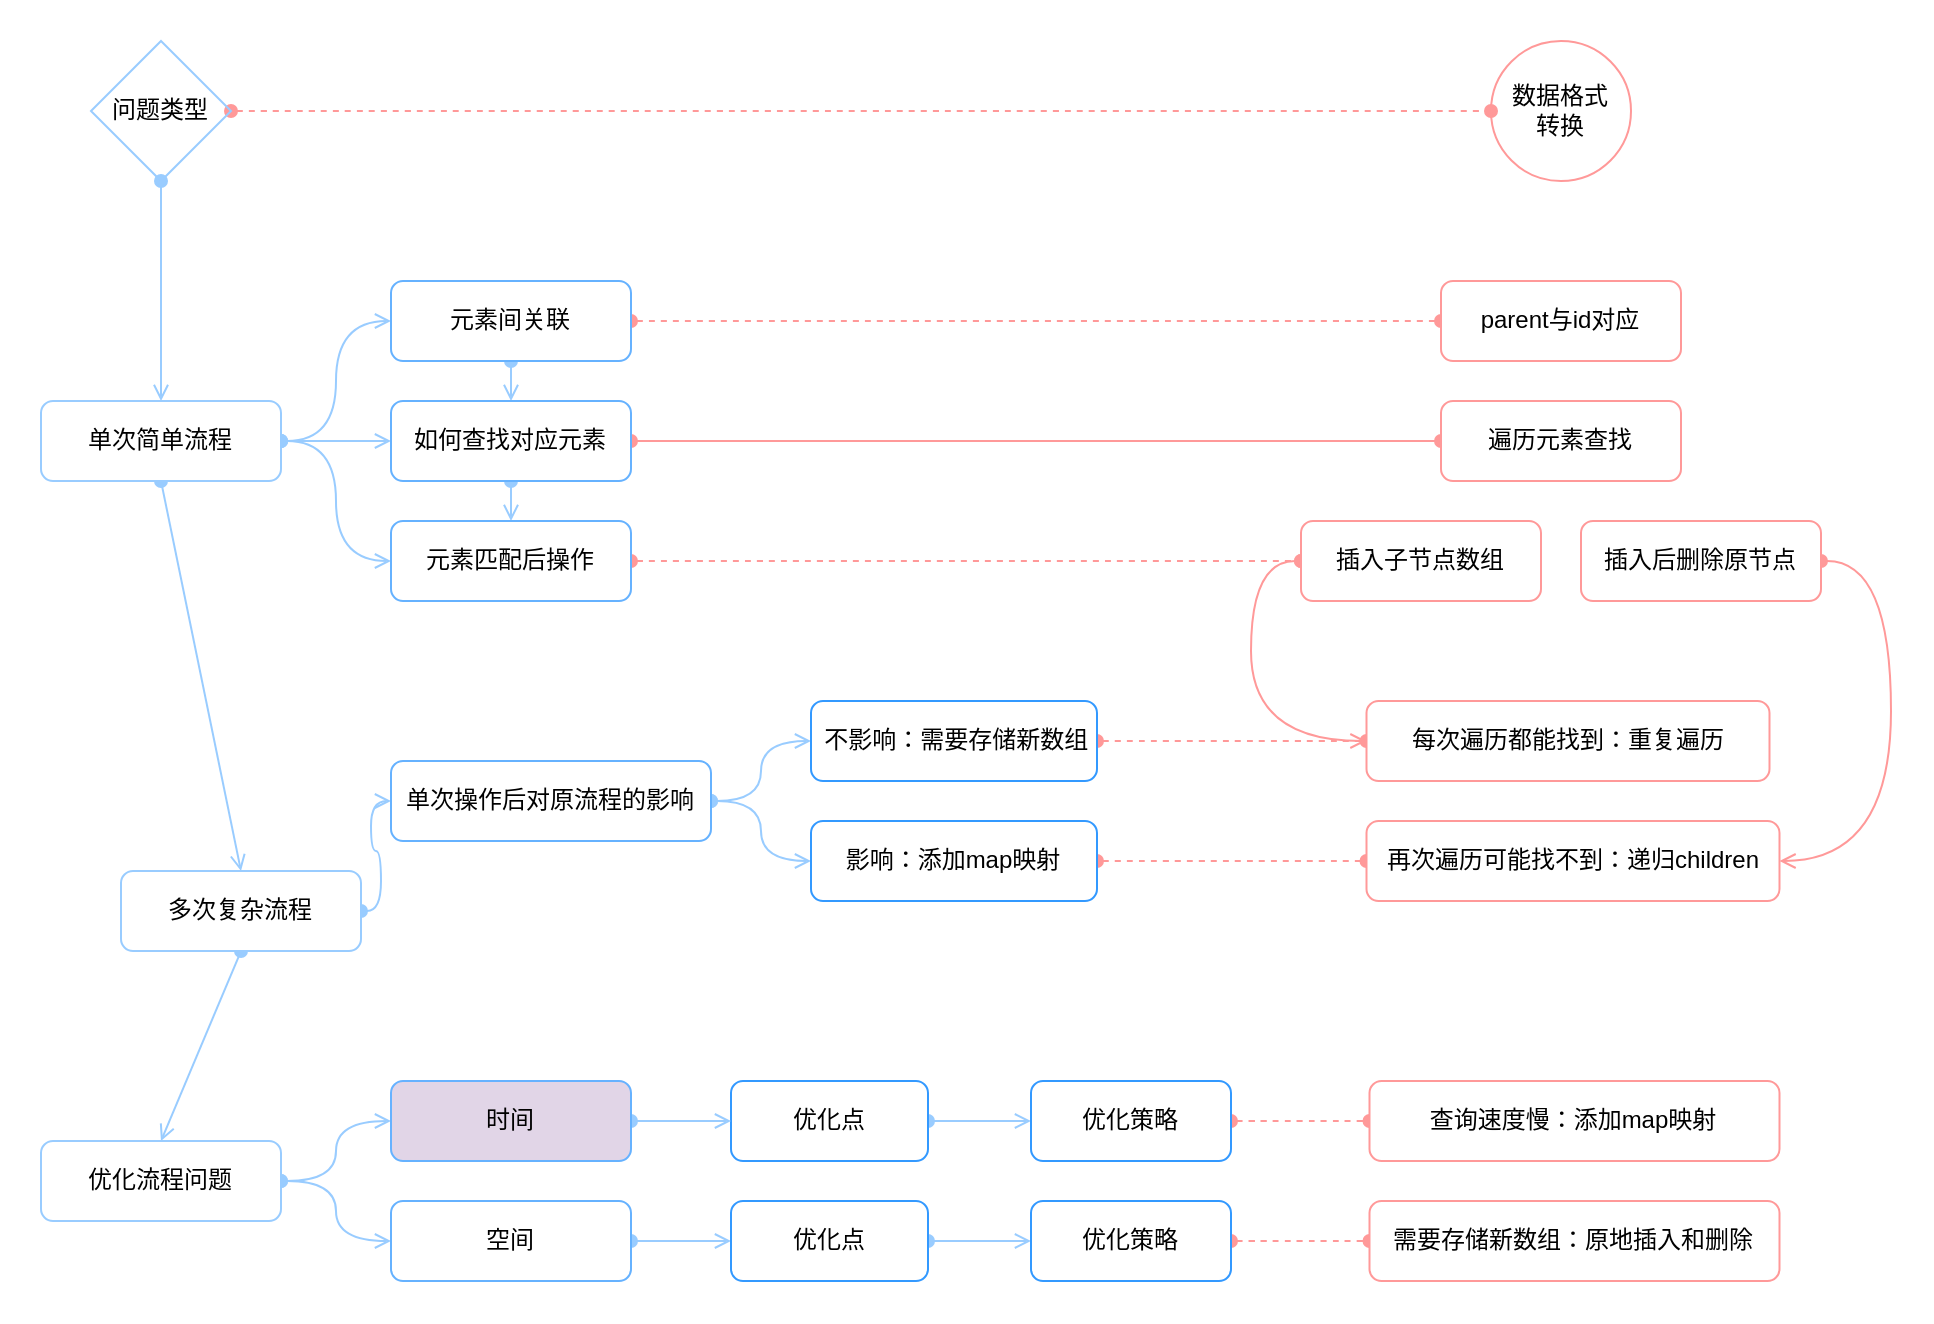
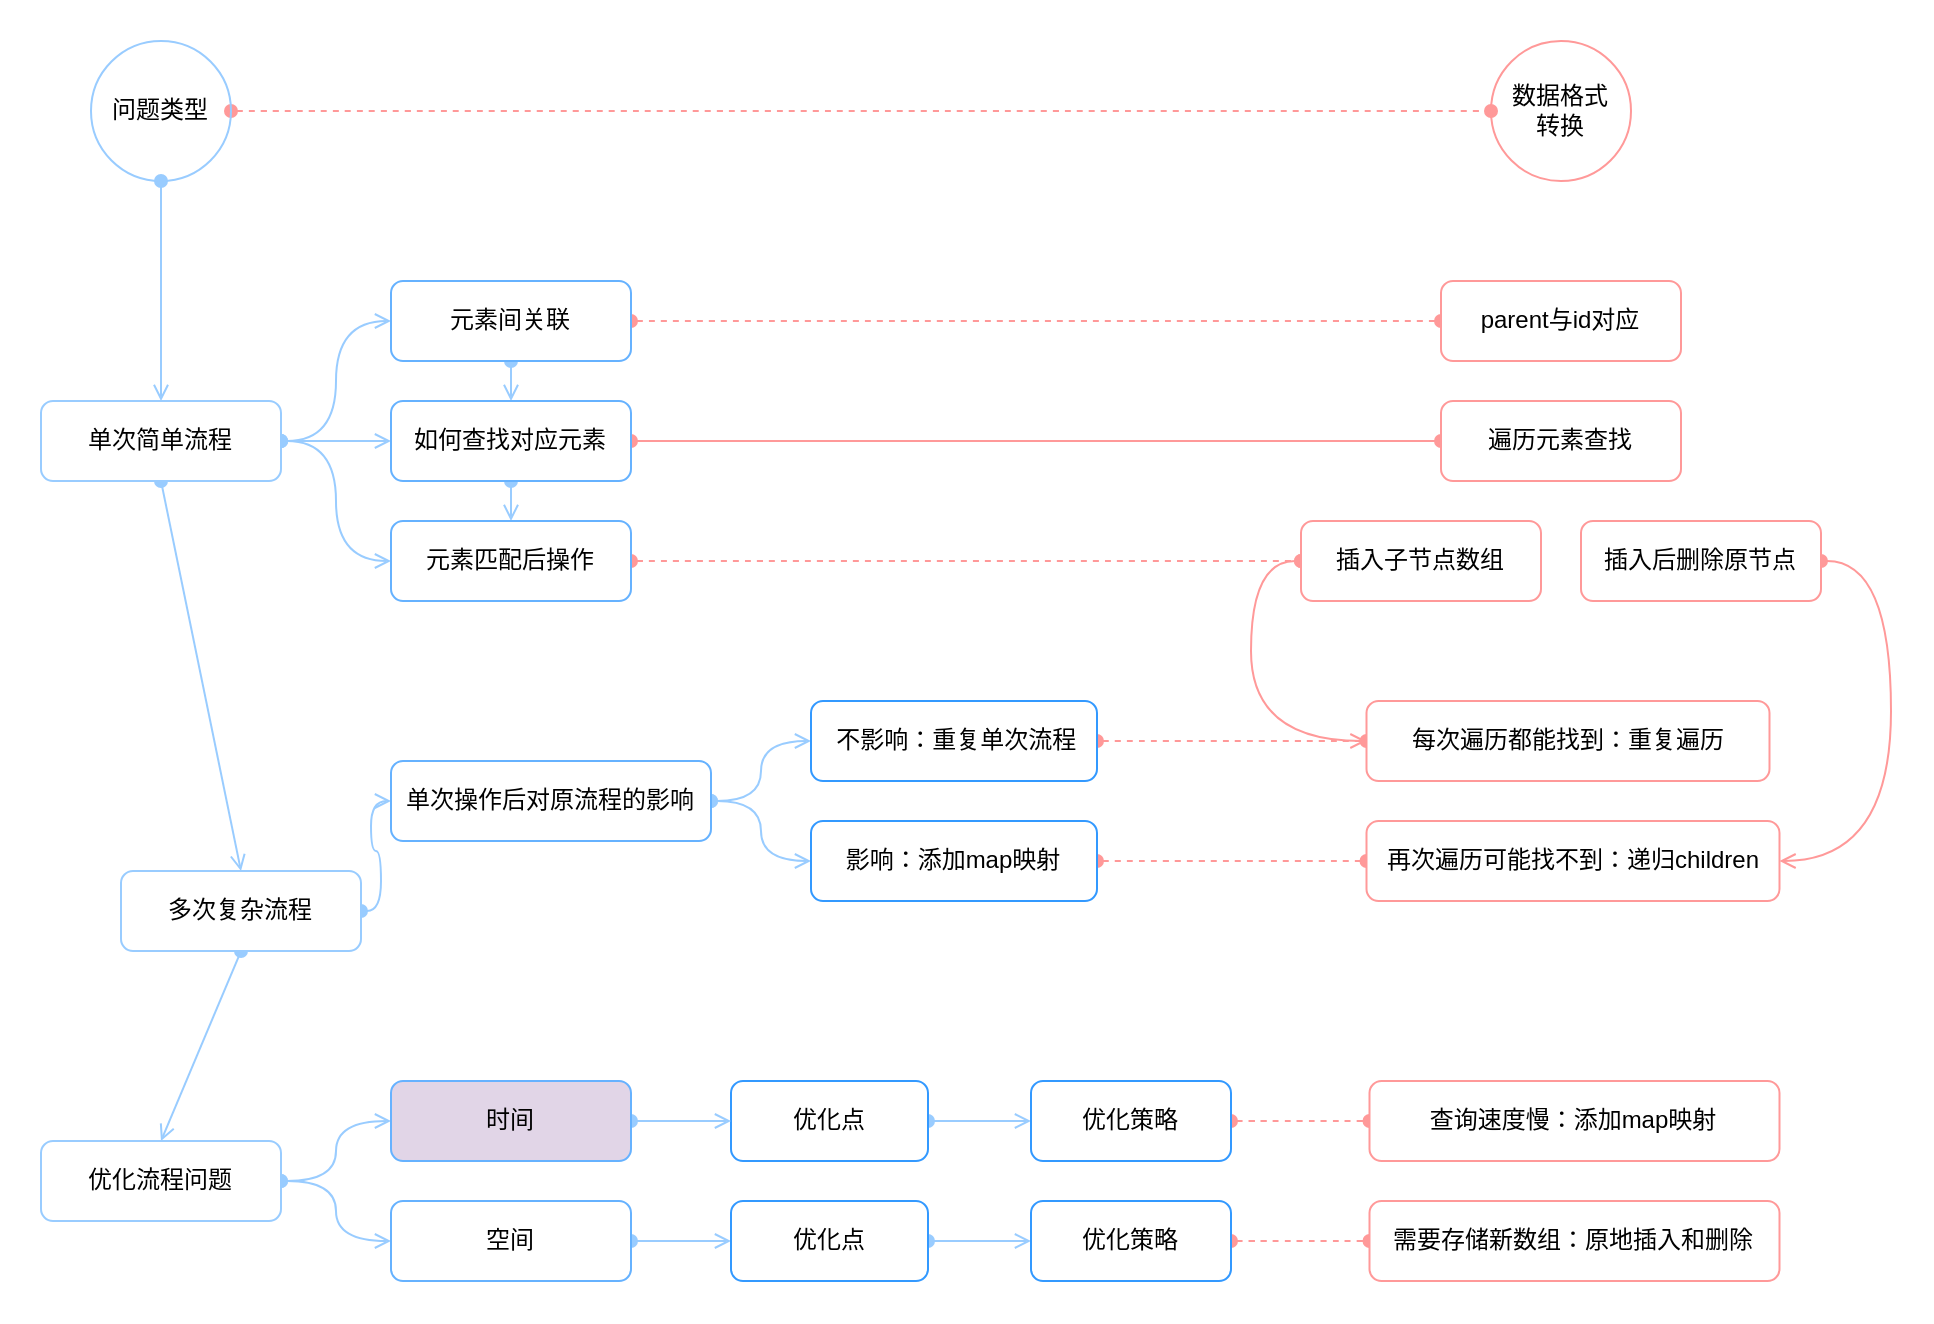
node "问题类型": shape diamond -> ellipse
node "不影响：需要存储新数组": label "不影响：需要存储新数组" -> "不影响：重复单次流程"
